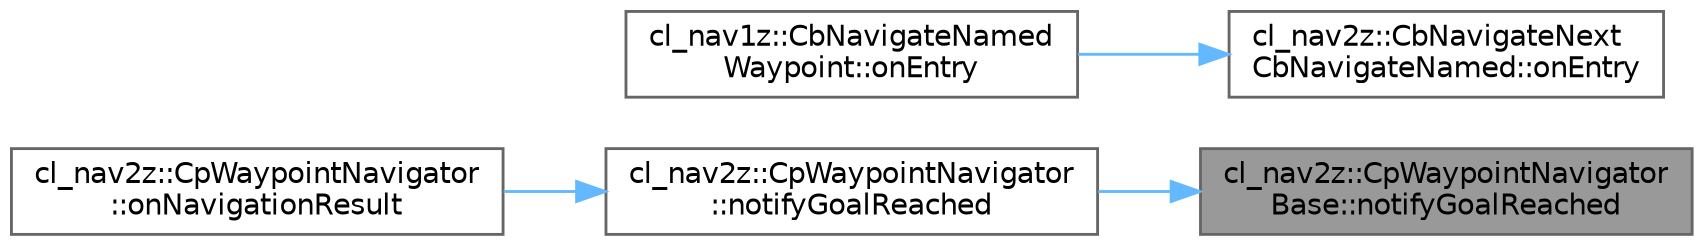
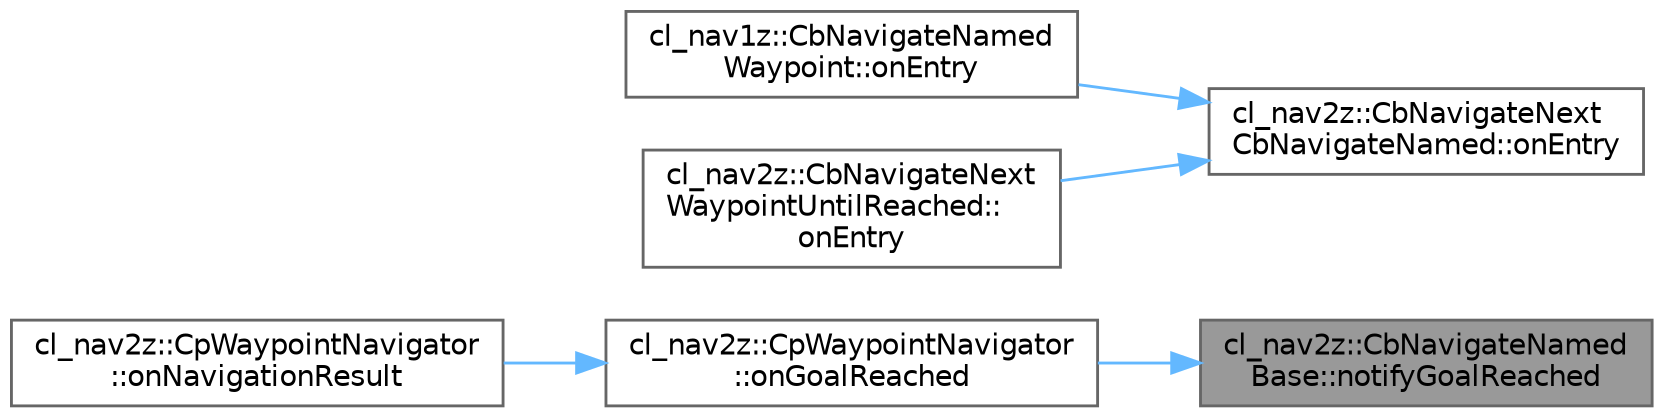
node "cl_nav2z::CpWaypointNavigator ::notifyGoalReached": label "cl_nav2z::CpWaypointNavigator ::notifyGoalReached" -> "cl_nav2z::CpWaypointNavigator ::onGoalReached"
node "cl_nav2z::CpWaypointNavigator Base::notifyGoalReached": label "cl_nav2z::CpWaypointNavigator Base::notifyGoalReached" -> "cl_nav2z::CbNavigateNamed Base::notifyGoalReached"
node "cl_nav2z::CbNavigateNext WaypointUntilReached:: onEntry": added
